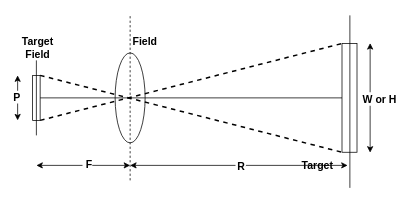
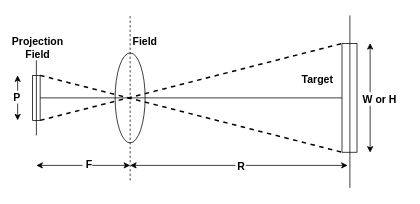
node "Target Field": label "Target Field" -> "Projection Field"
node "Target": moved (318, 165) -> (318, 79)
